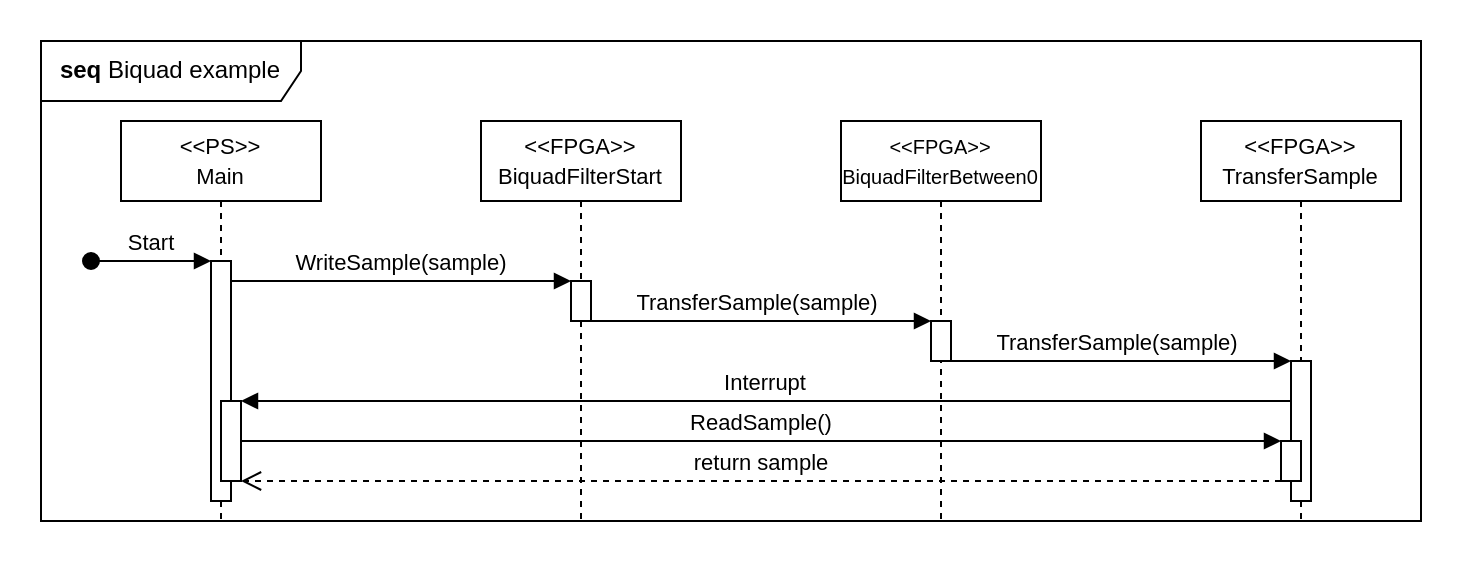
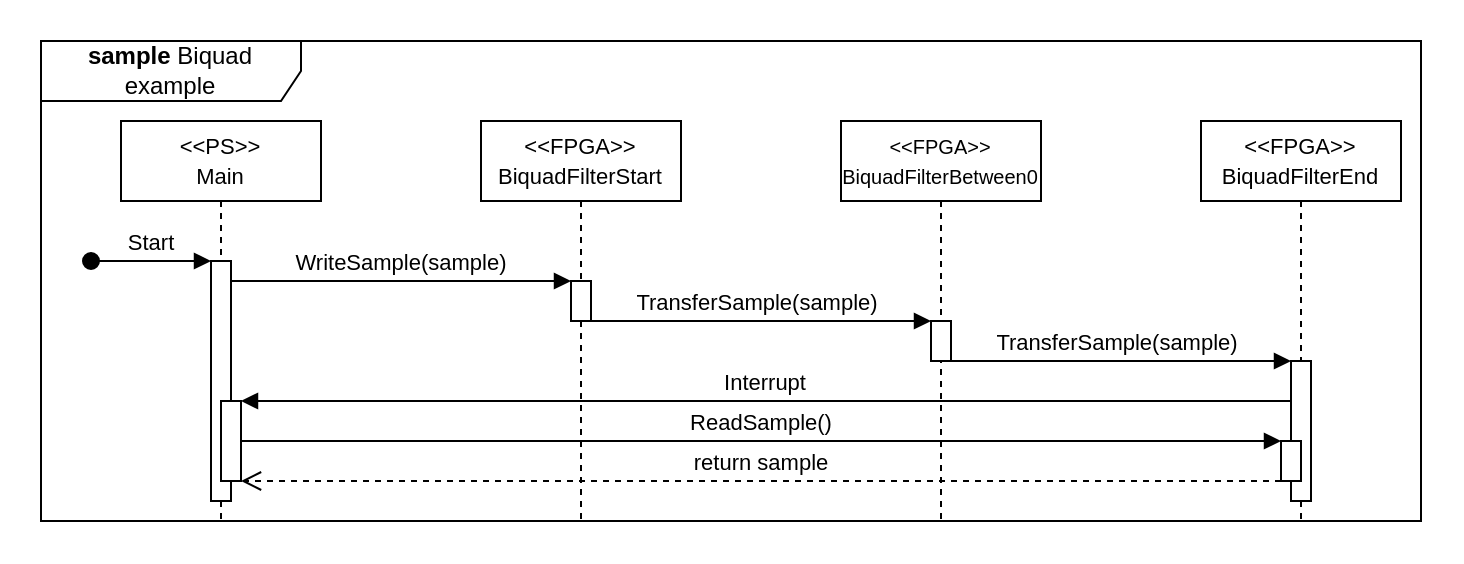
node "seq Biquad example": label "seq Biquad example" -> "sample Biquad example"
node "<<FPGA>> TransferSample": label "<<FPGA>> TransferSample" -> "<<FPGA>> BiquadFilterEnd"
